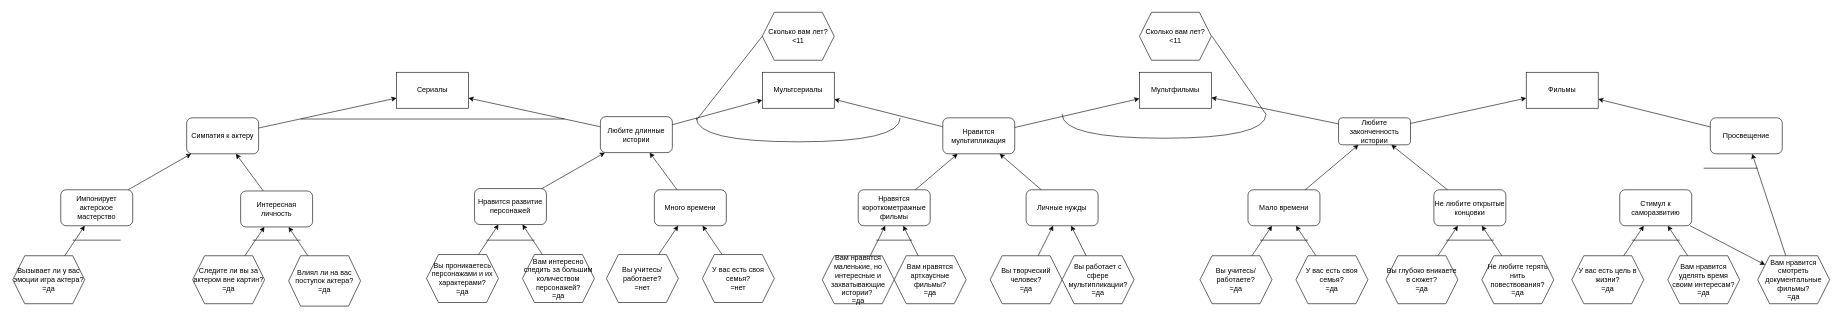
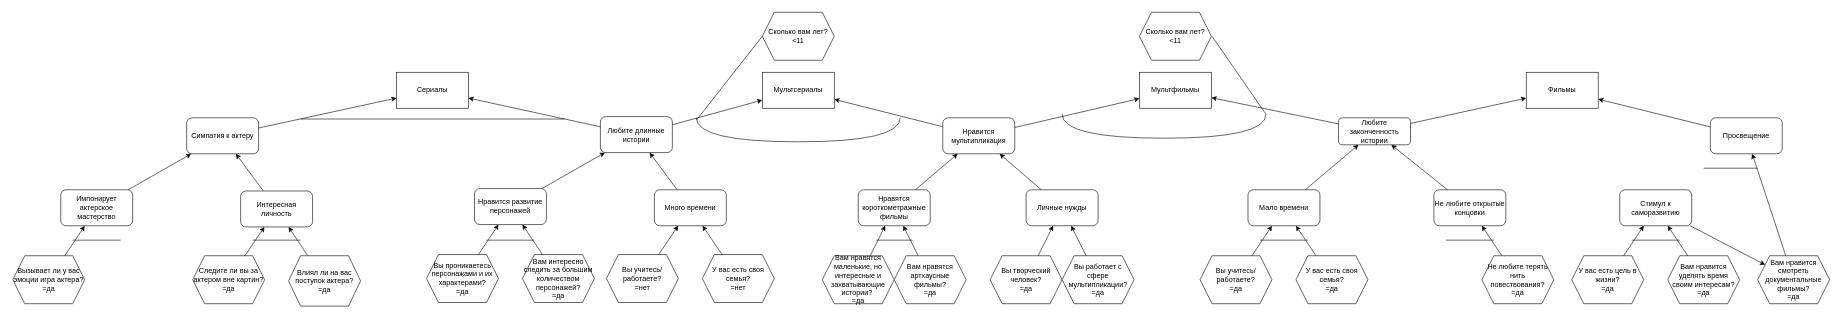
edge "Вы глубоко вникаете в сюжет? =да" -> "Не любите открытые концовки": removed
node "Вы глубоко вникаете в сюжет? =да": removed
